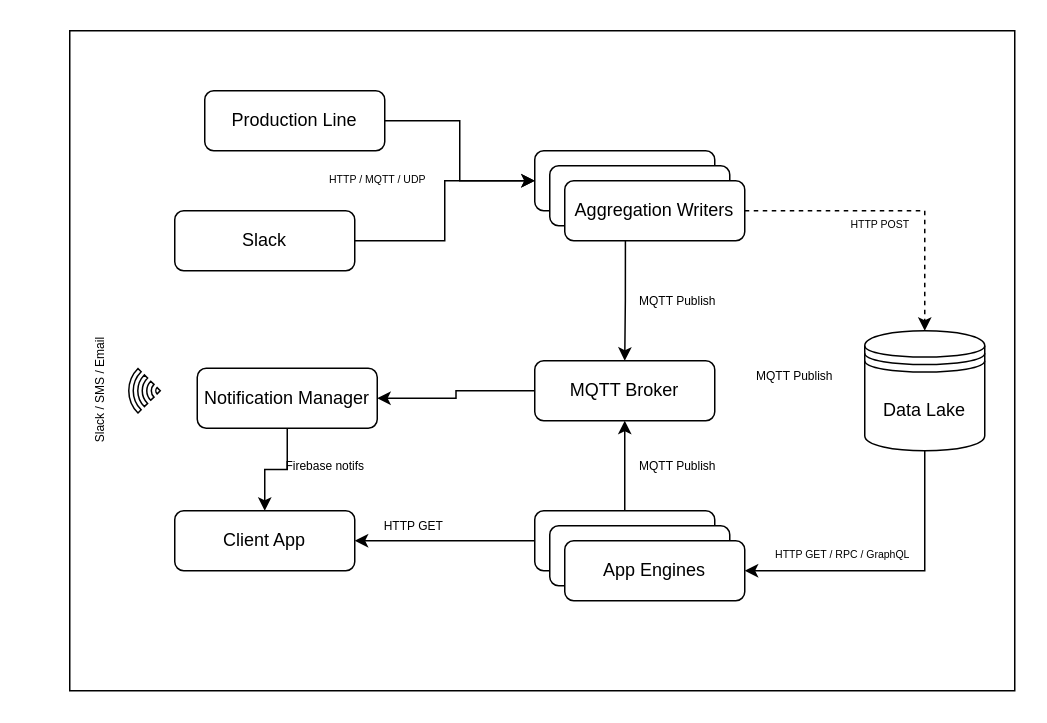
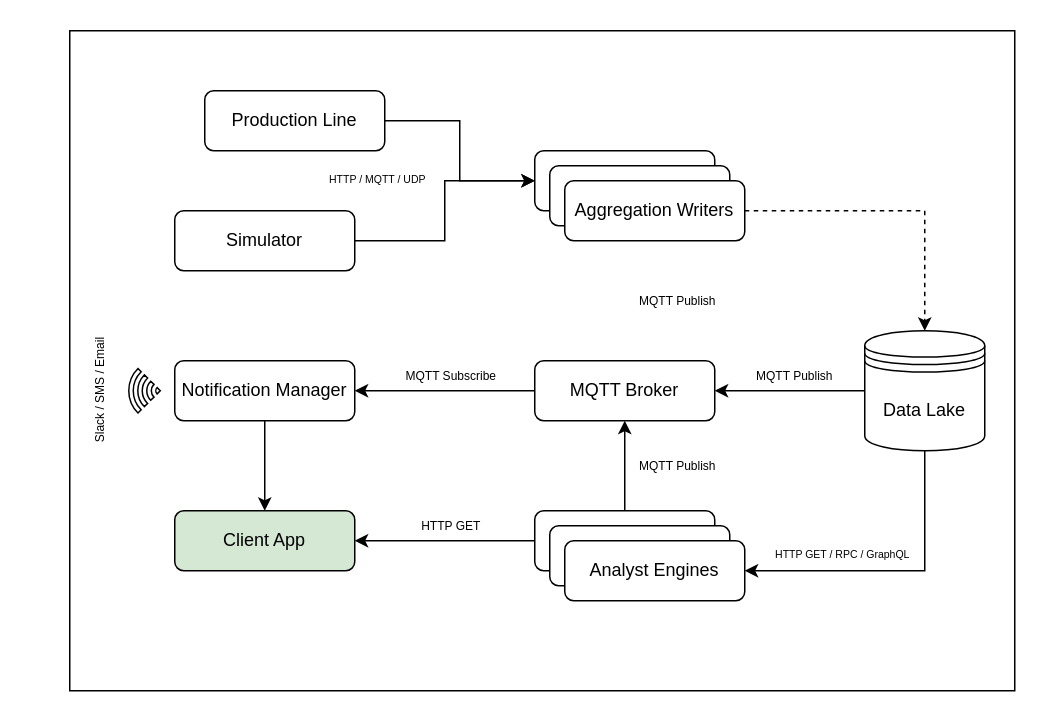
node "HTTP POST": removed
node "Slack": label "Slack" -> "Simulator"
edge "Aggregation Writers" -> "MQTT Broker": removed
node "MQTT Subscribe": added
edge "Data Lake" -> "MQTT Broker": added
node "Notification Manager": moved (287, 398) -> (265, 391)
node "Firebase notifs": removed
node "HTTP GET": moved (413, 526) -> (451, 526)
node "Client App": fillcolor #ffffff -> #d5e8d4
node "App Engines": label "App Engines" -> "Analyst Engines"
